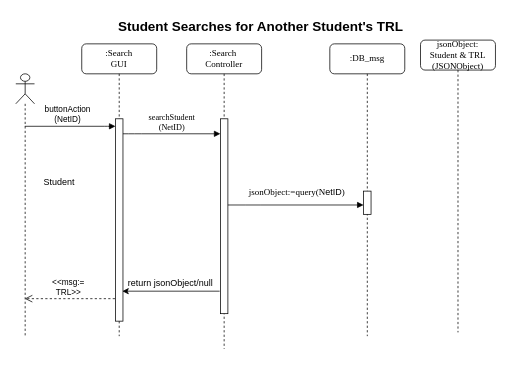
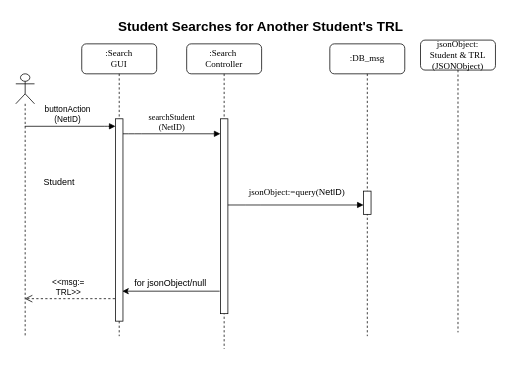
node "return jsonObject/null": label "return jsonObject/null" -> "for jsonObject/null"
